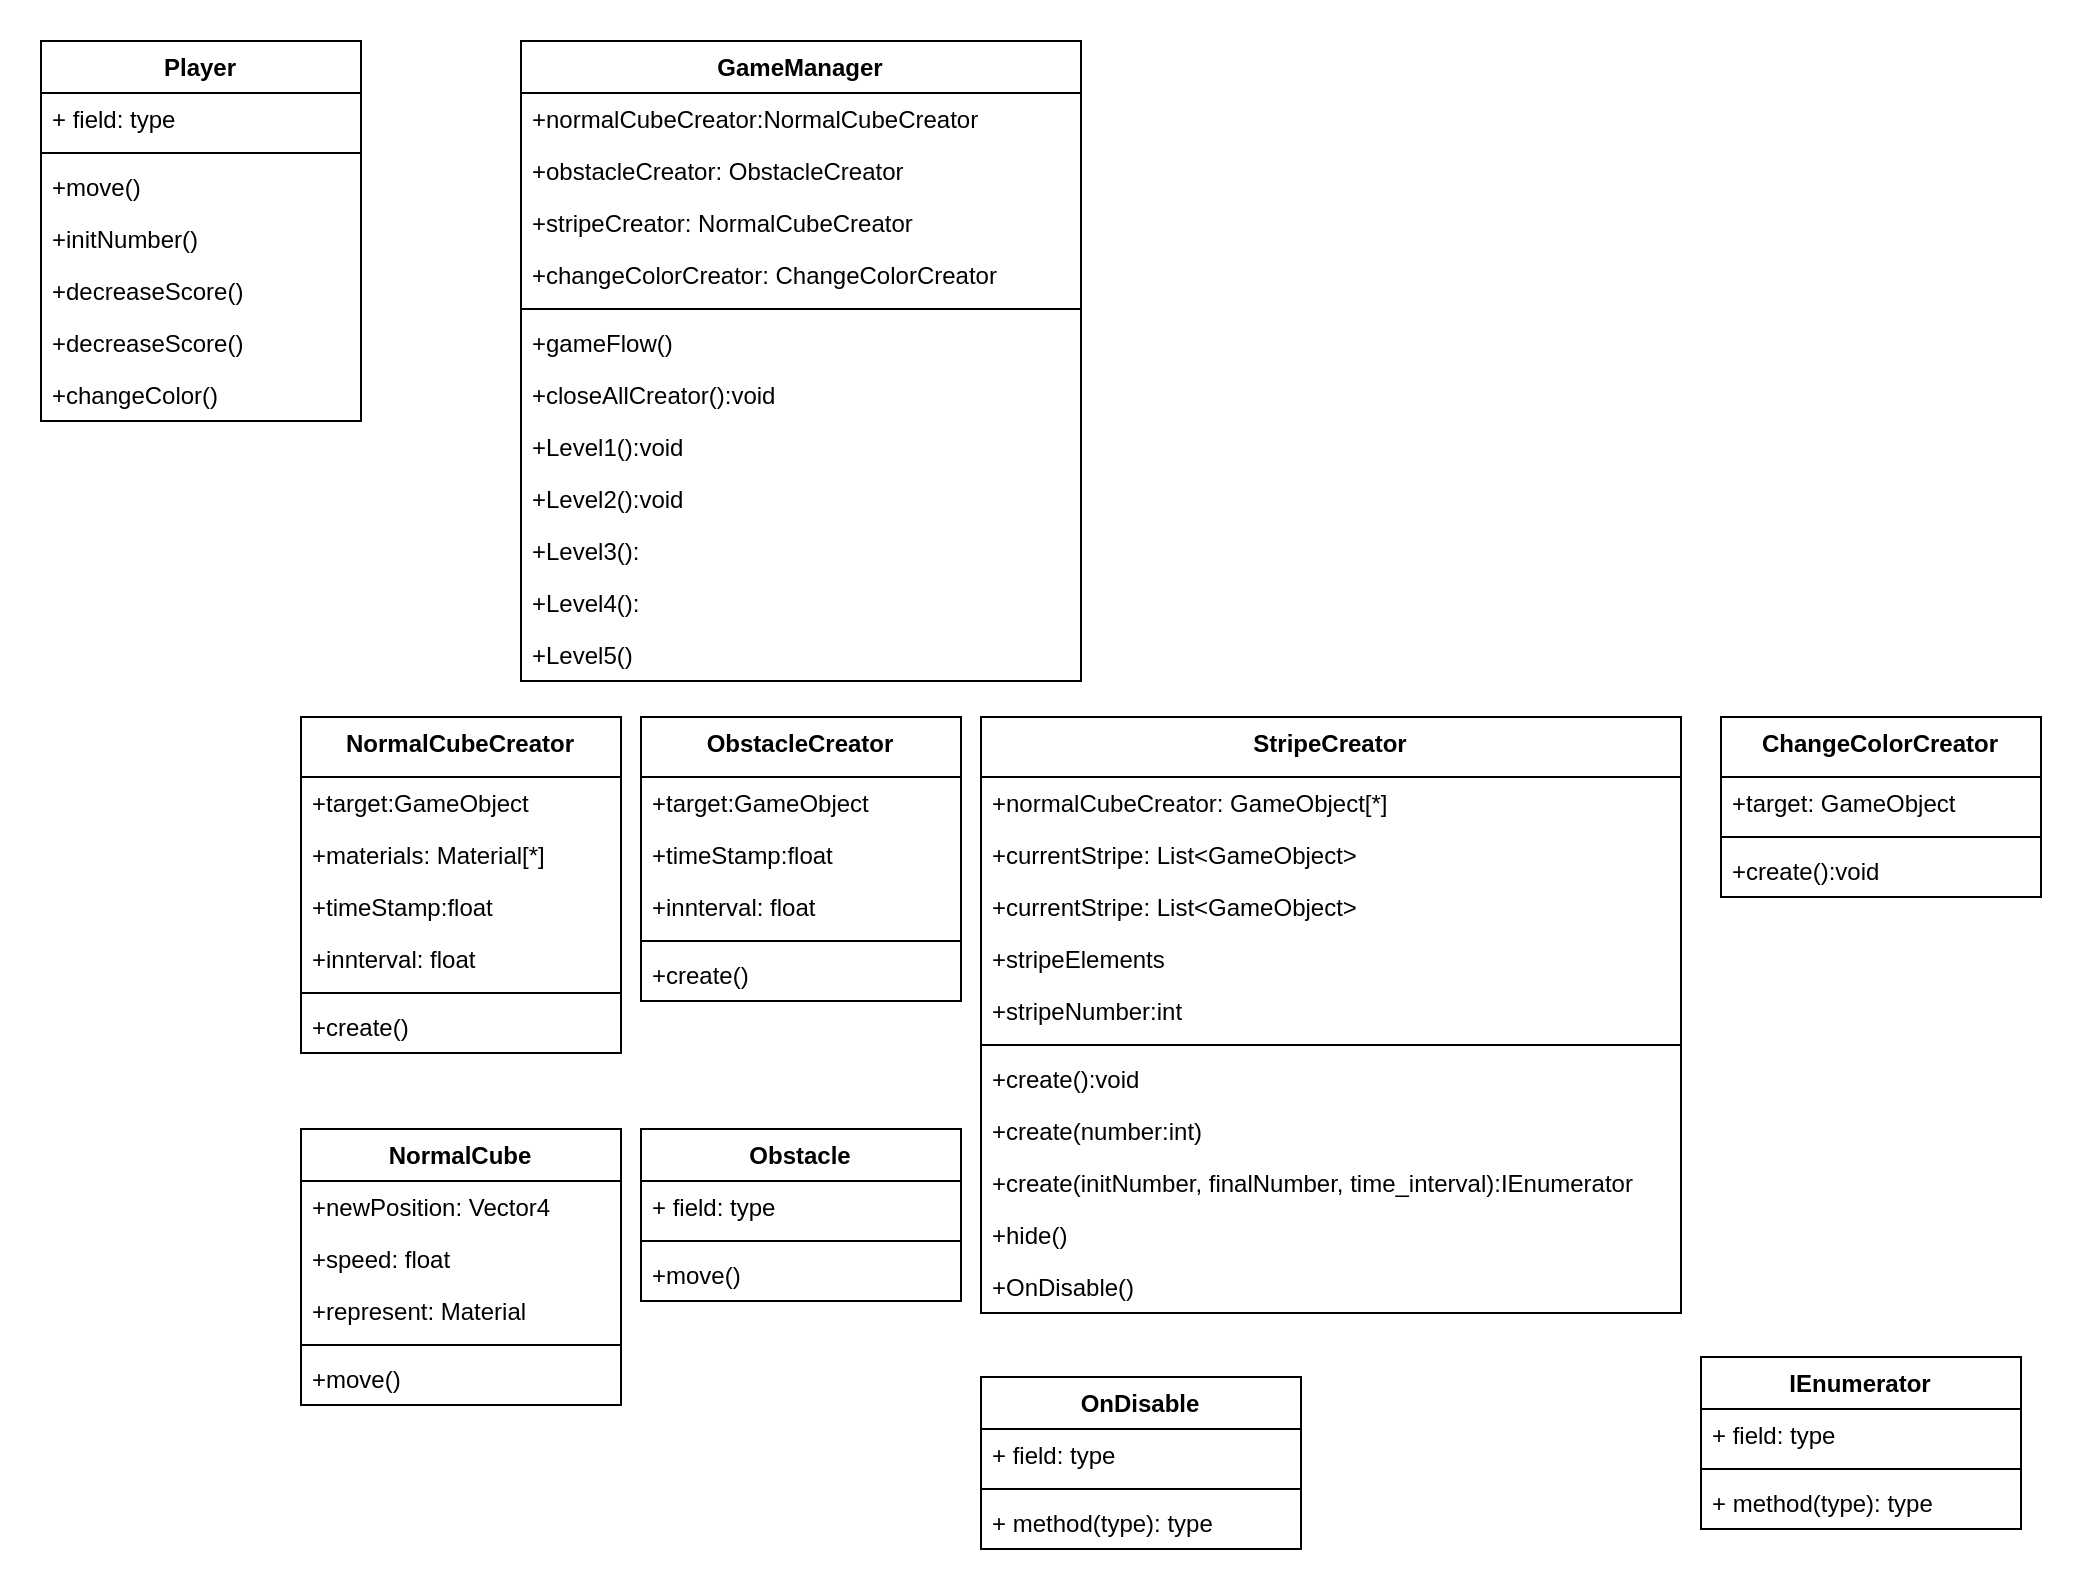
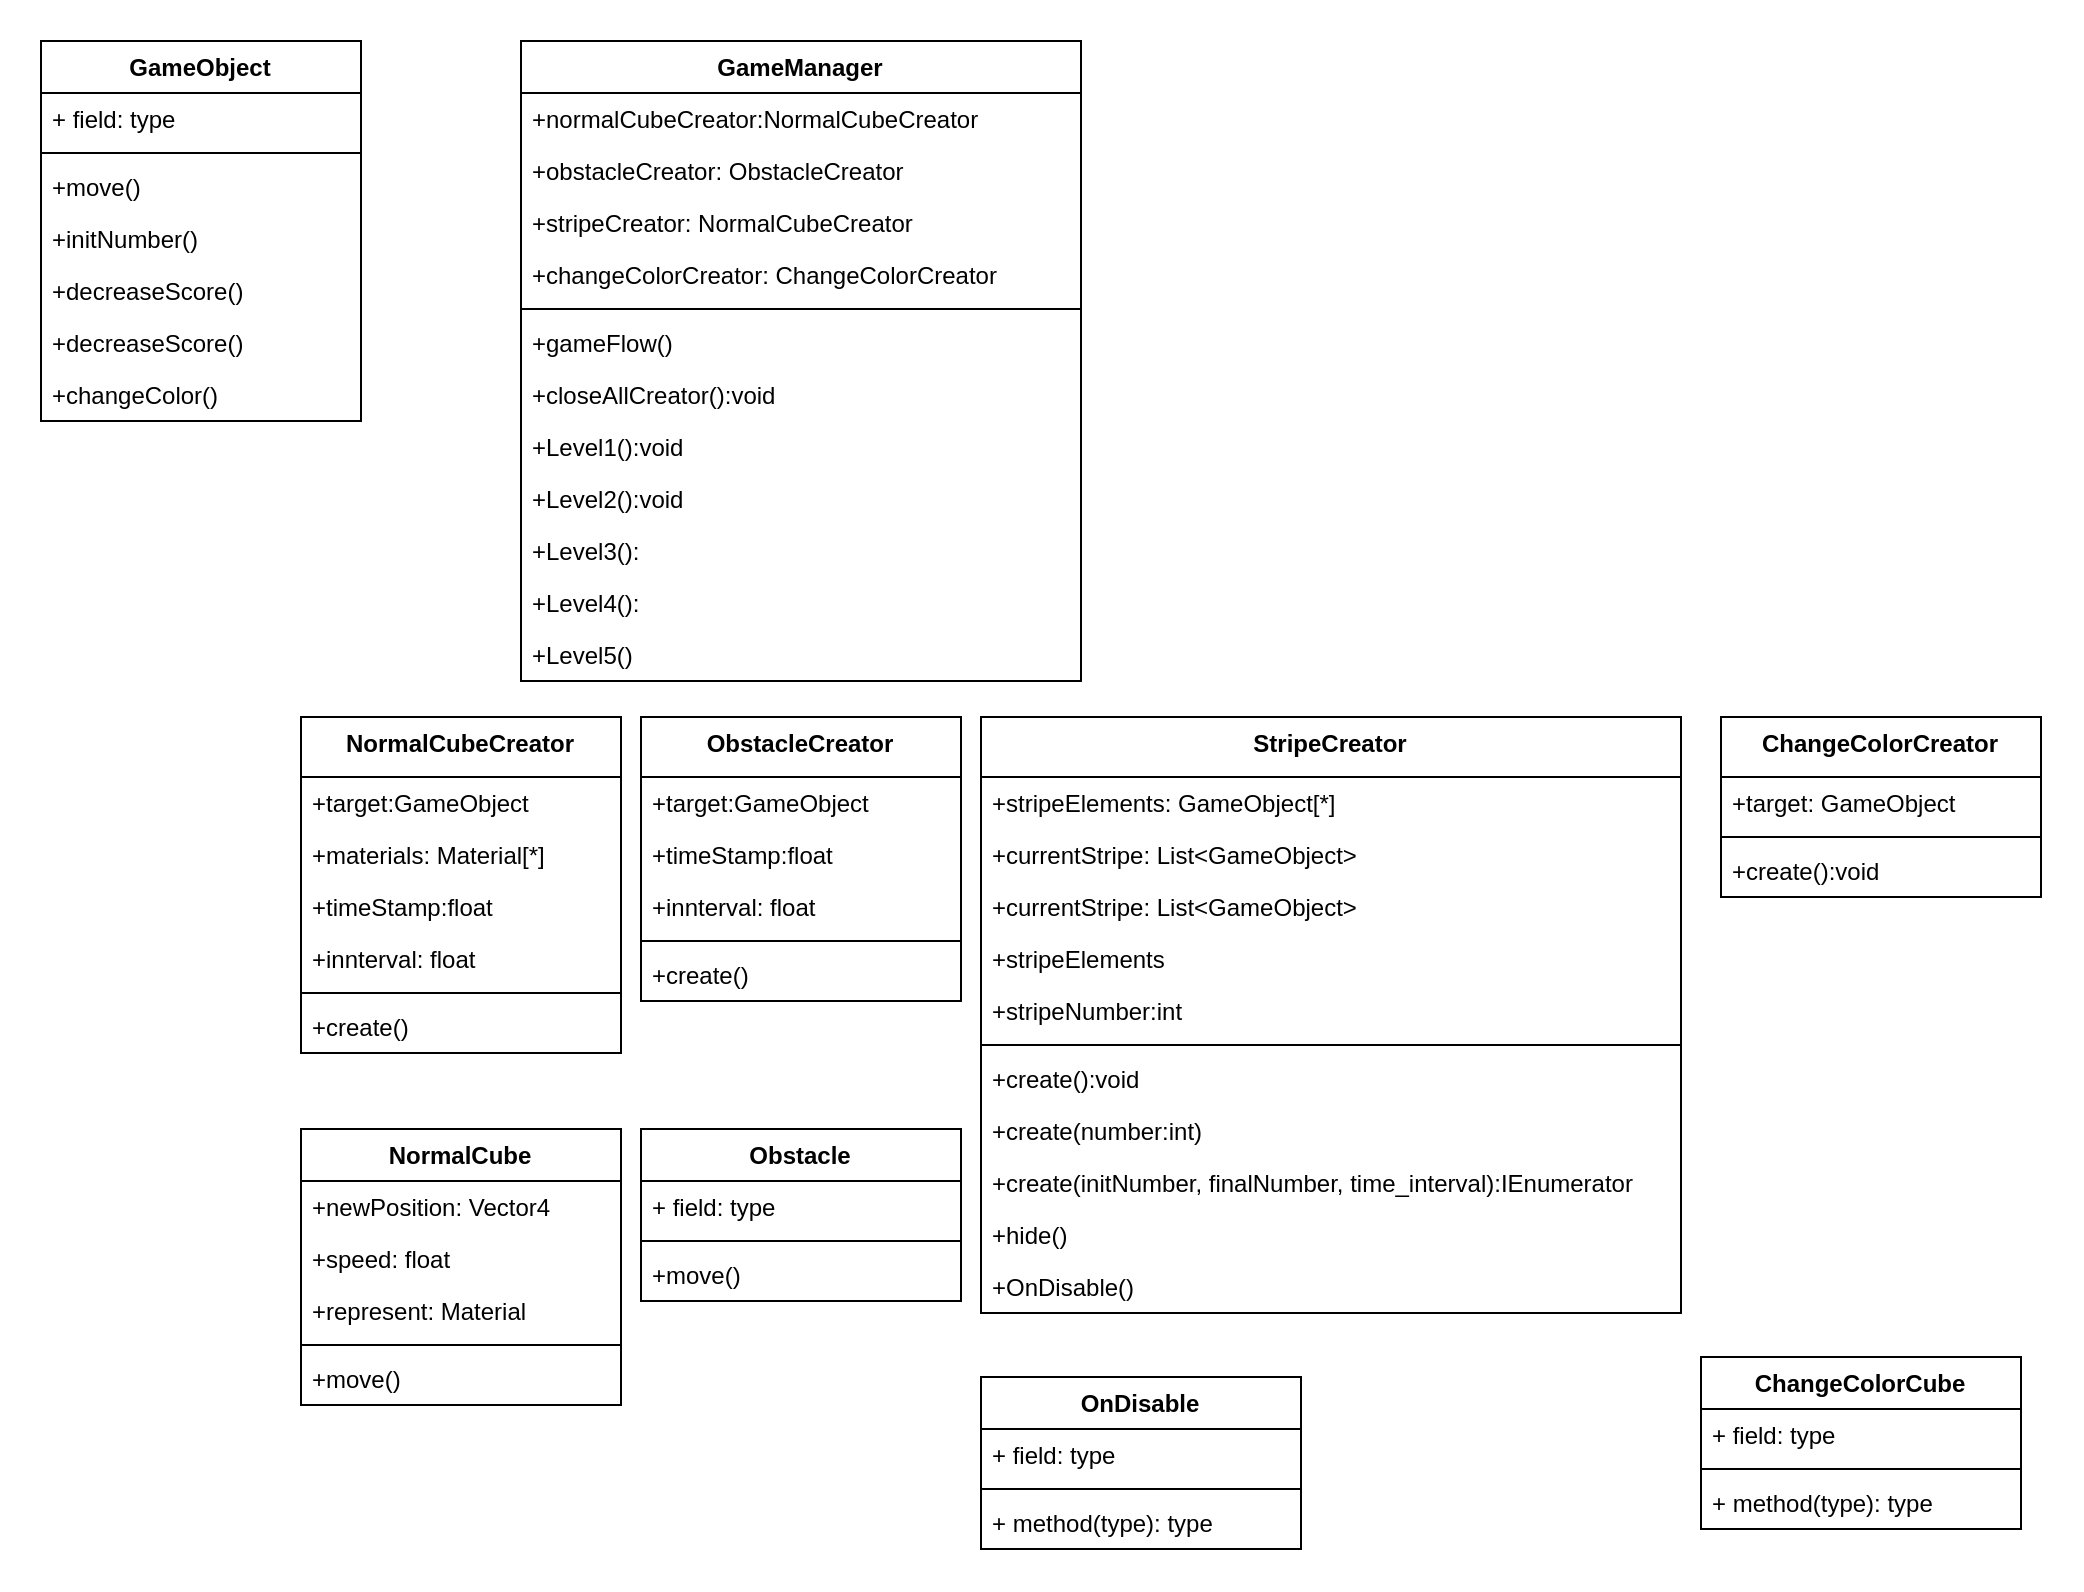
node "Player": label "Player" -> "GameObject"
node "+normalCubeCreator: GameObject[*]": label "+normalCubeCreator: GameObject[*]" -> "+stripeElements: GameObject[*]"
node "IEnumerator": label "IEnumerator" -> "ChangeColorCube"
